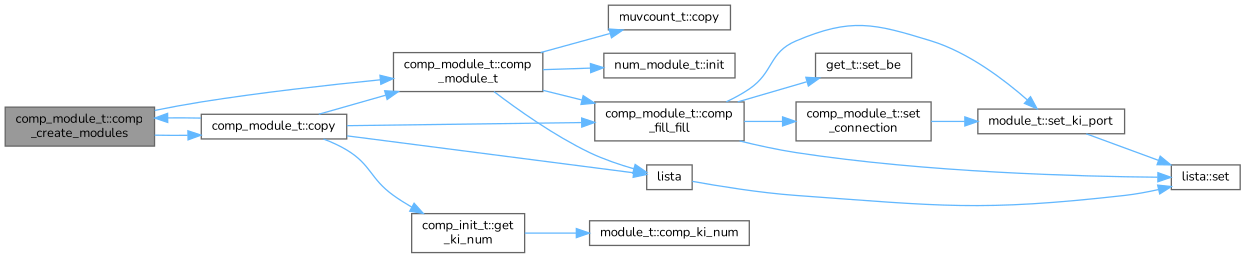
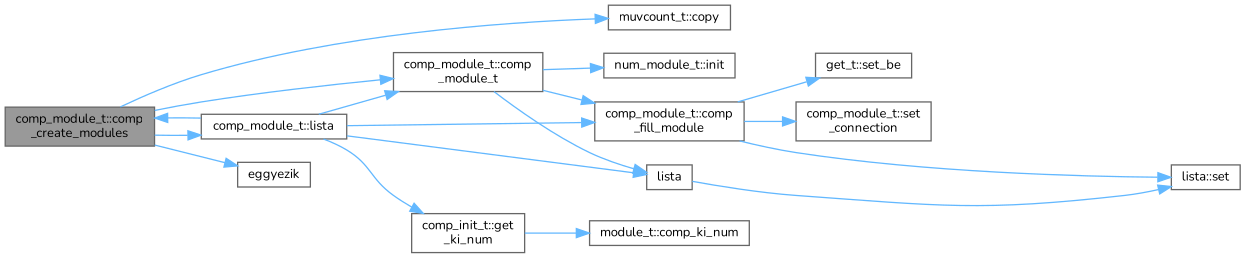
edge "comp_module_t::comp _module_t" -> "muvcount_t::copy": now "comp_module_t::comp _create_modules" -> "muvcount_t::copy"
node "comp_module_t::comp _fill_fill": label "comp_module_t::comp _fill_fill" -> "comp_module_t::comp _fill_module"
node "module_t::set_ki_port": removed
node "comp_module_t::copy": label "comp_module_t::copy" -> "comp_module_t::lista"
node "eggyezik": added
